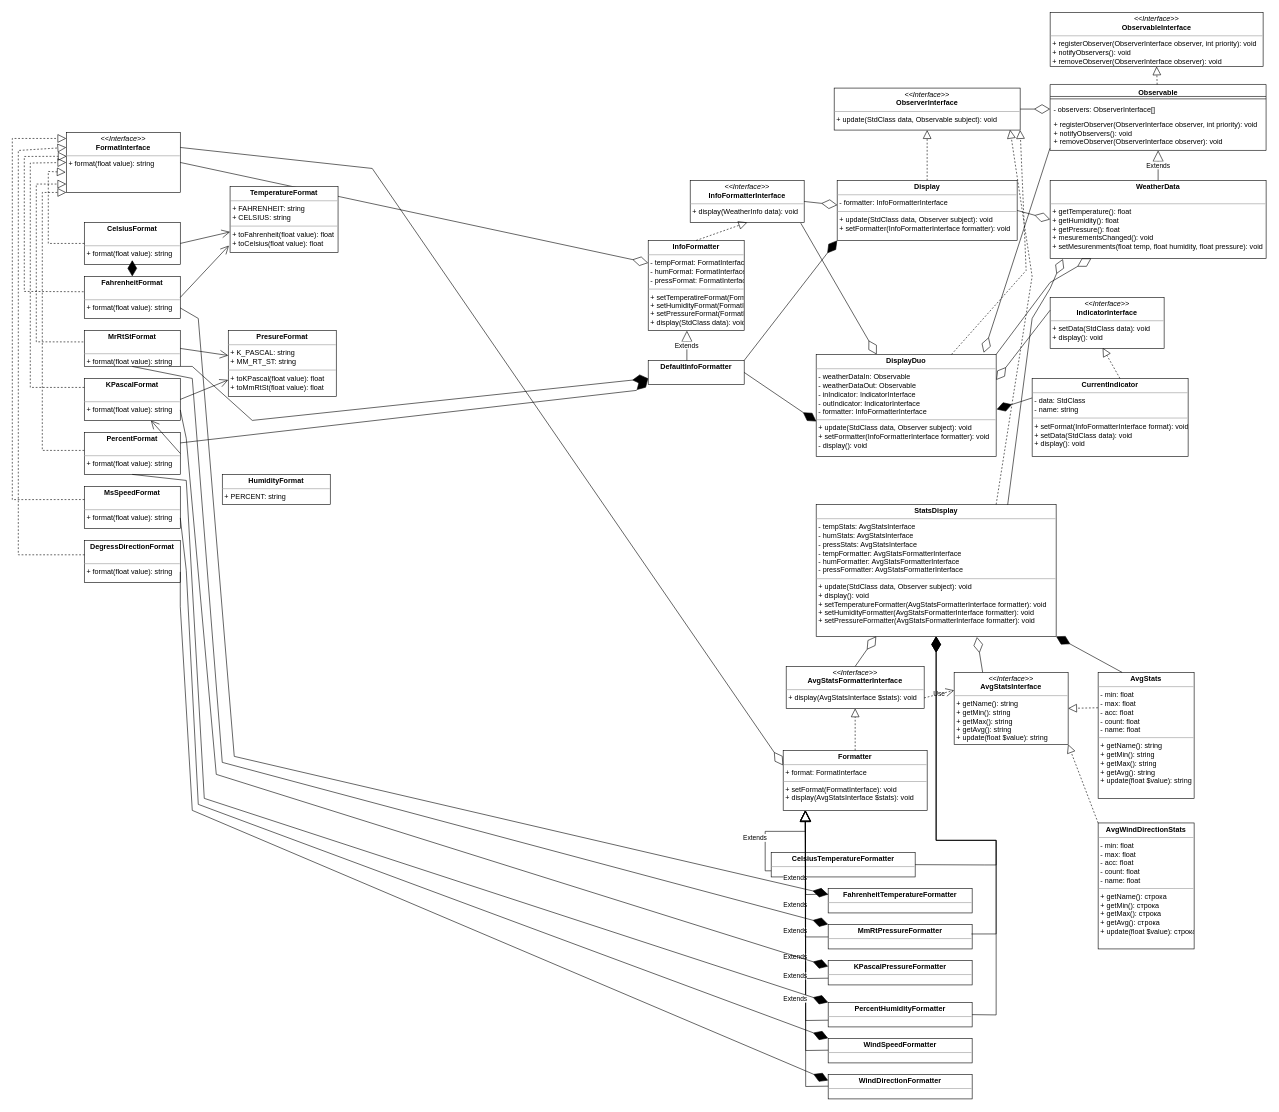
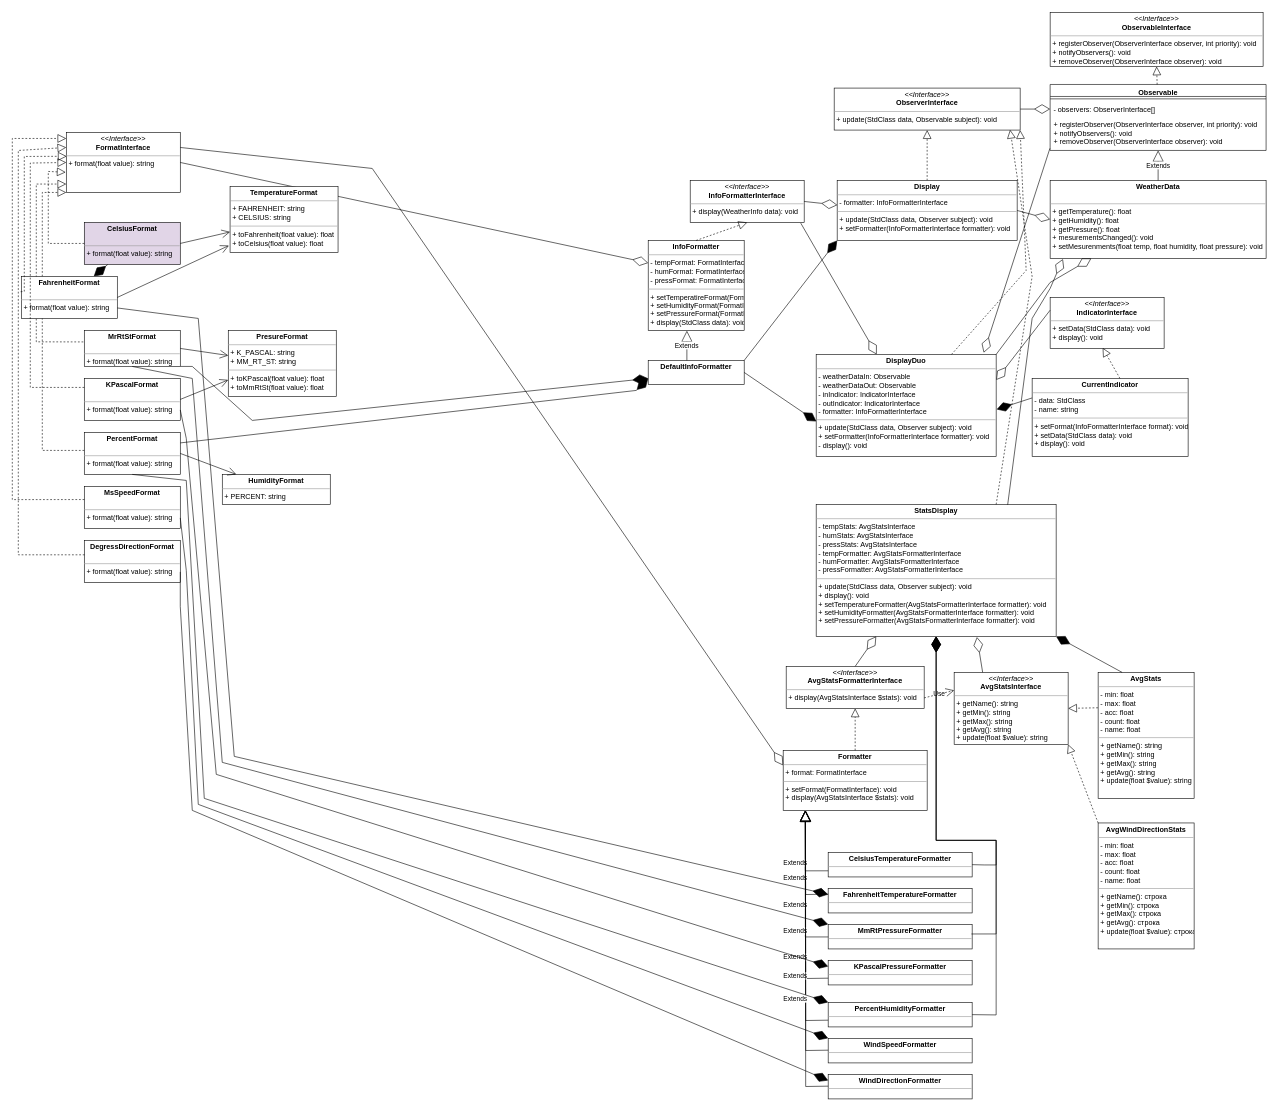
node "CelsiusFormat + format(float value): string": fillcolor #ffffff -> #e1d5e7
node "FahrenheitFormat + format(float value): string": moved (132, 297) -> (69, 297)
edge "PercentFormat + format(float value): string" -> "KPascalFormat + format(float value): string": now "PercentFormat + format(float value): string" -> "HumidityFormat + PERCENT: string"
node "CelsiusTemperatureFormatter": moved (843, 865) -> (900, 865)
